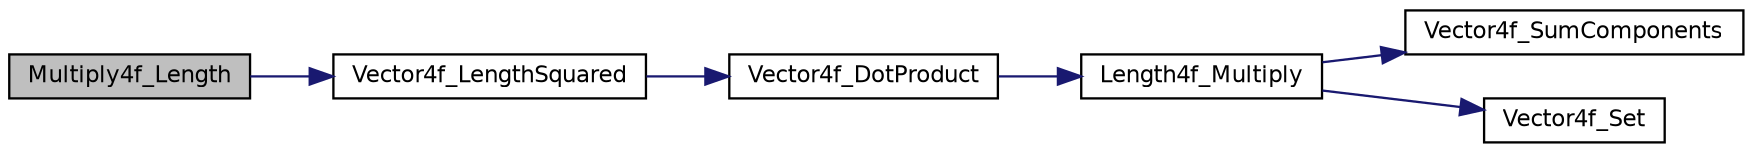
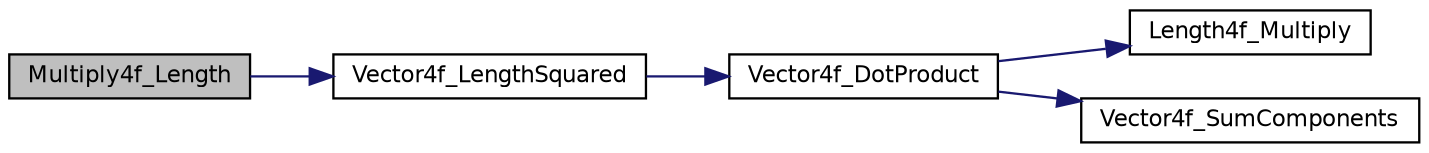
edge "Length4f_Multiply" -> "Vector4f_SumComponents": now "Vector4f_DotProduct" -> "Vector4f_SumComponents"
node "Vector4f_Set": removed
